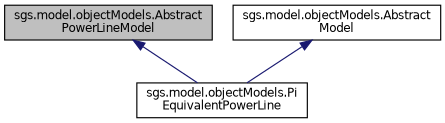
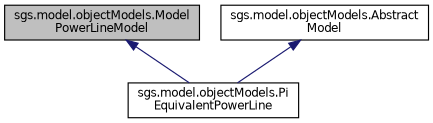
node "sgs.model.objectModels.Abstract PowerLineModel": label "sgs.model.objectModels.Abstract PowerLineModel" -> "sgs.model.objectModels.Model PowerLineModel"
